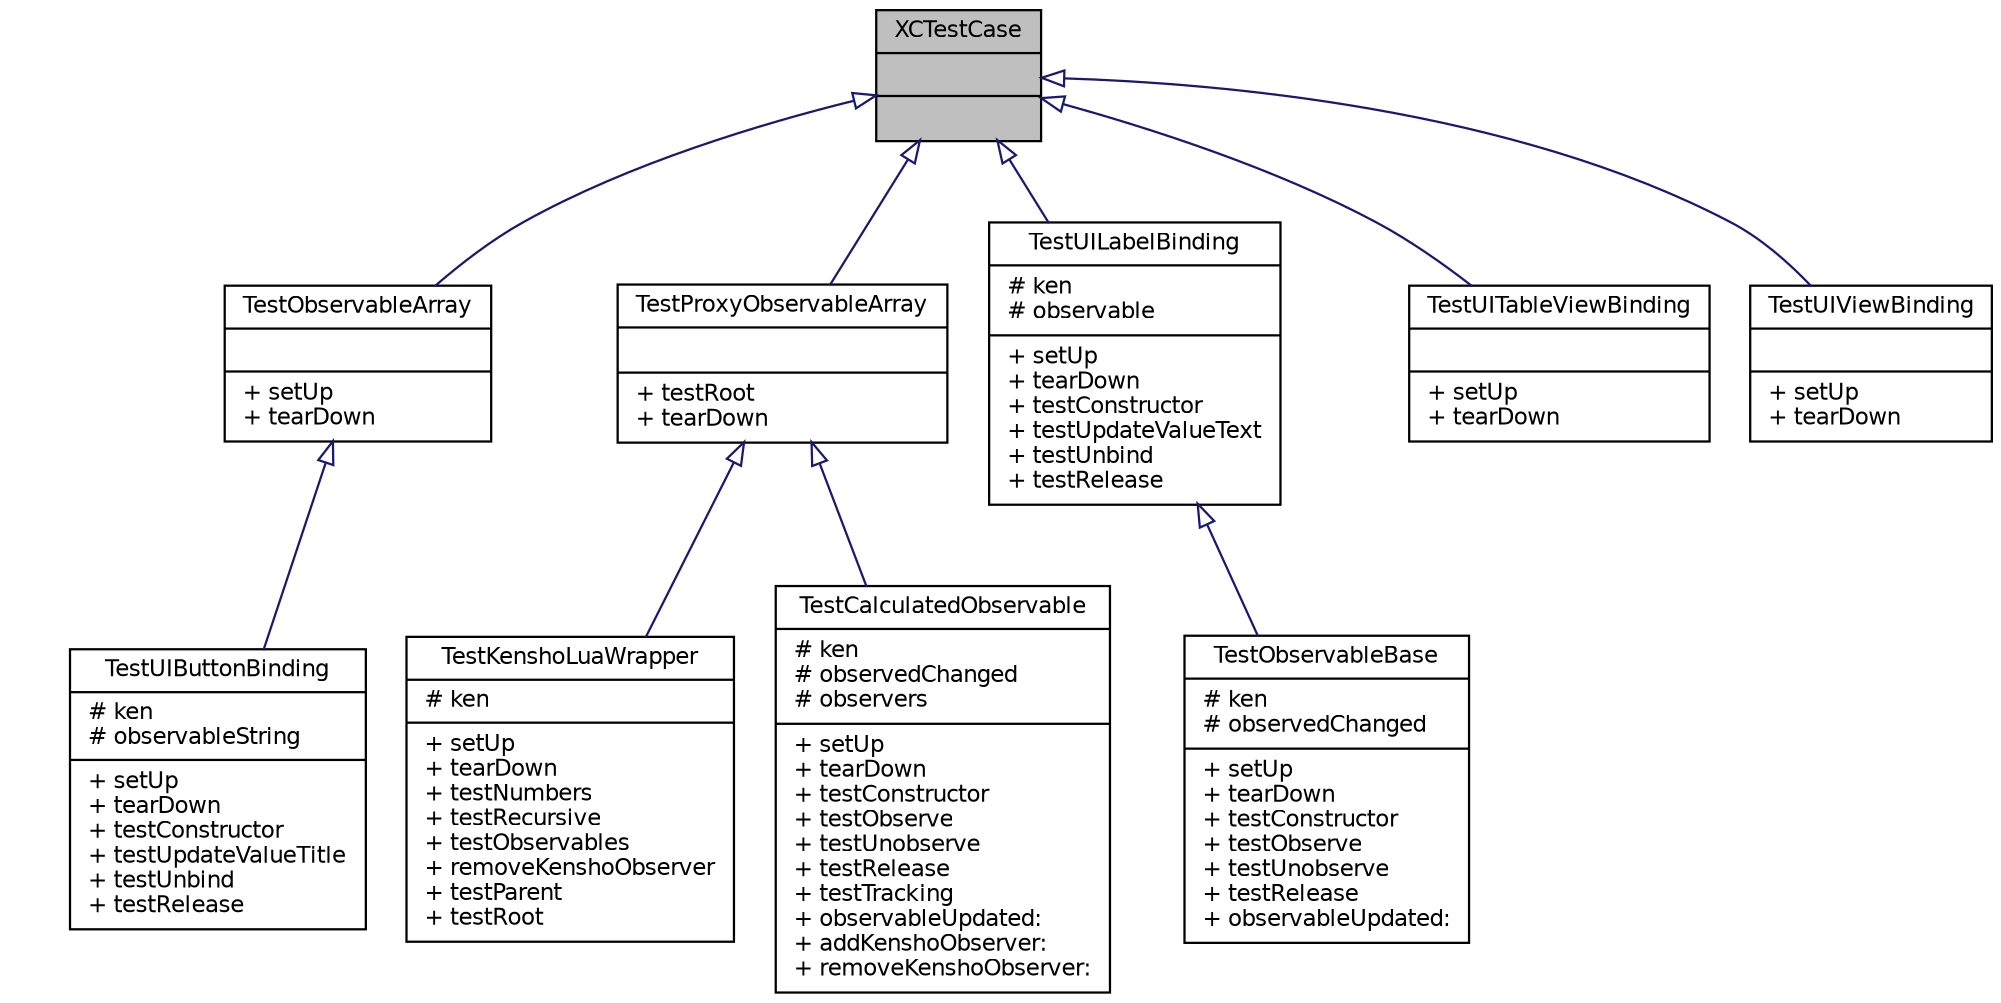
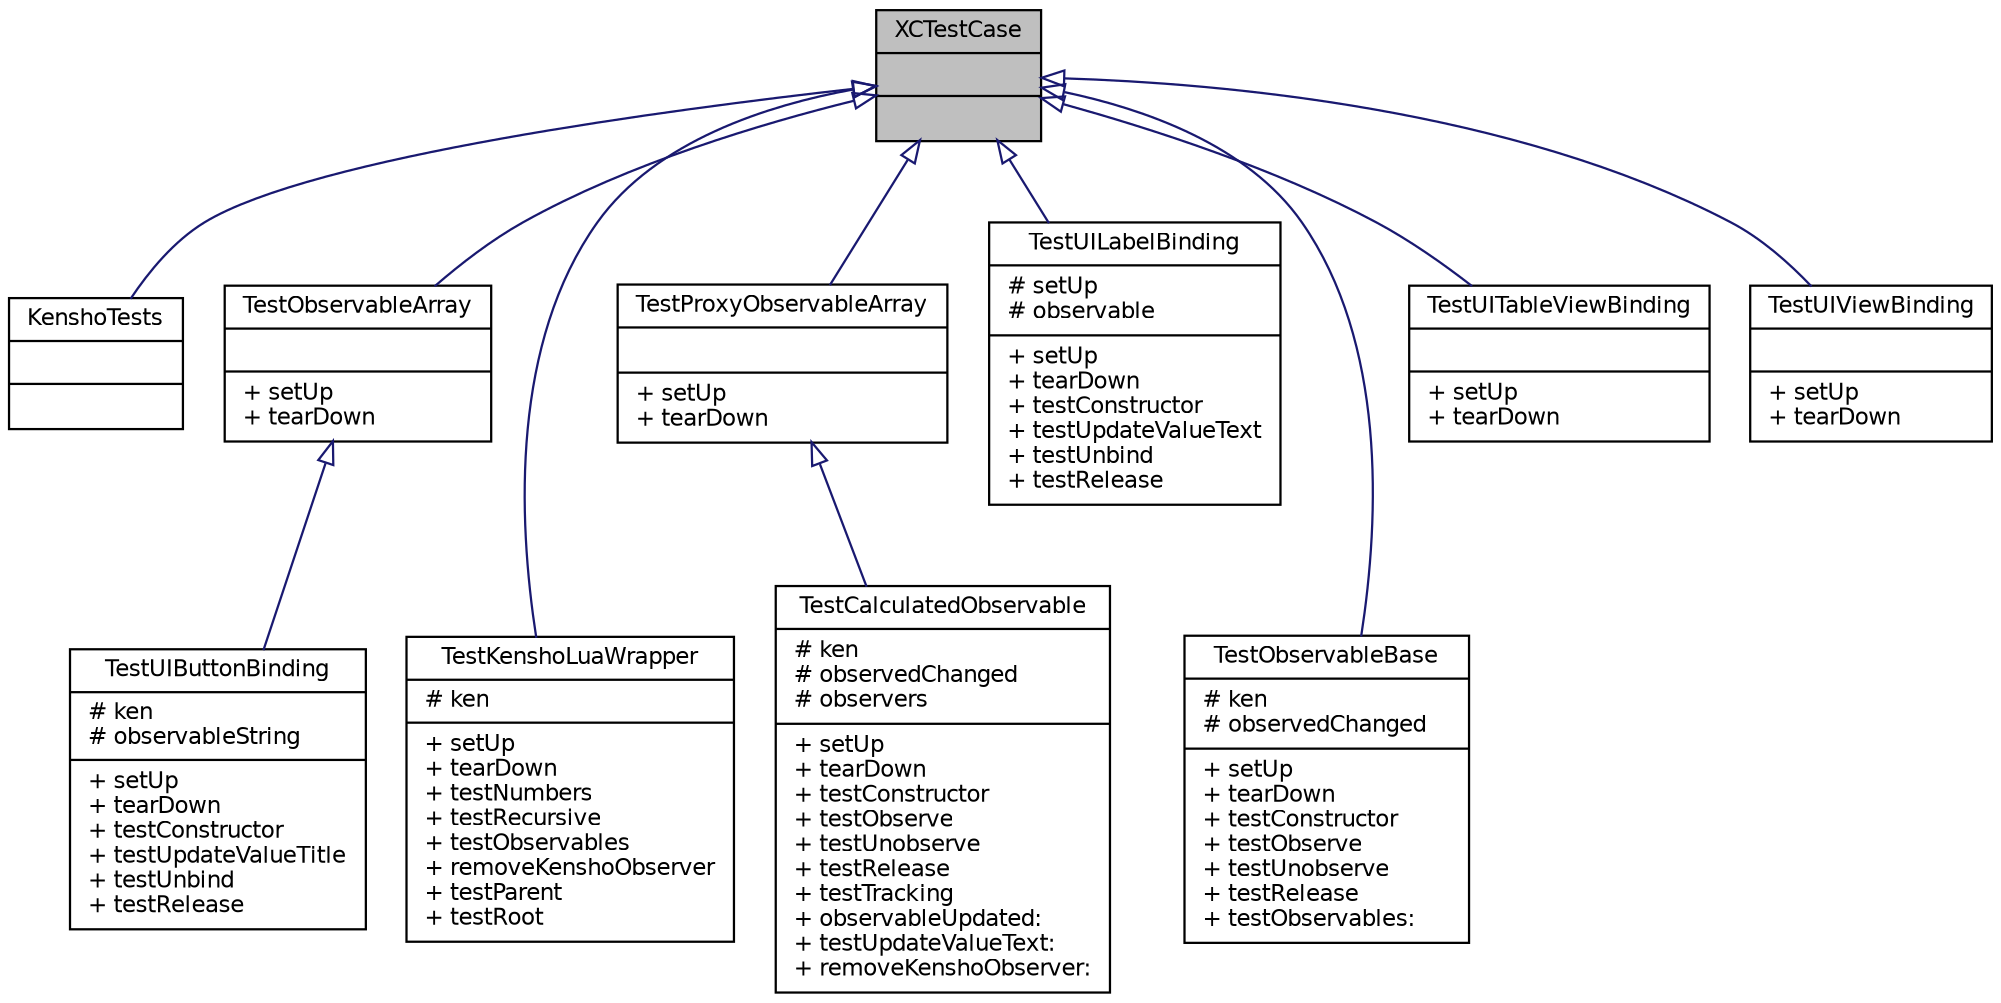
node "TestUILabelBinding": text "# ken" -> "# setUp"
node "KenshoTests": added
node "TestProxyObservableArray": text "+ testRoot" -> "+ setUp"
edge "TestKenshoLuaWrapper" -> "TestProxyObservableArray": now "TestKenshoLuaWrapper" -> "XCTestCase"
edge "TestObservableBase" -> "TestUILabelBinding": now "TestObservableBase" -> "XCTestCase"
node "TestObservableBase": text "+ observableUpdated:" -> "+ testObservables:"
node "TestCalculatedObservable": text "+ addKenshoObserver:" -> "+ testUpdateValueText:"
